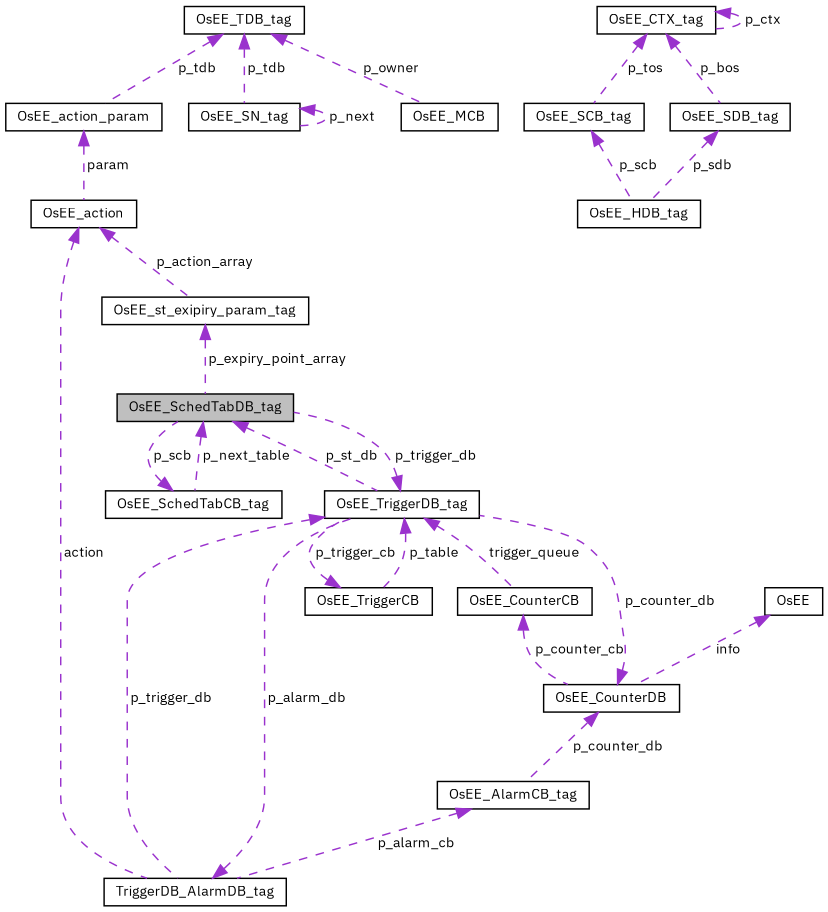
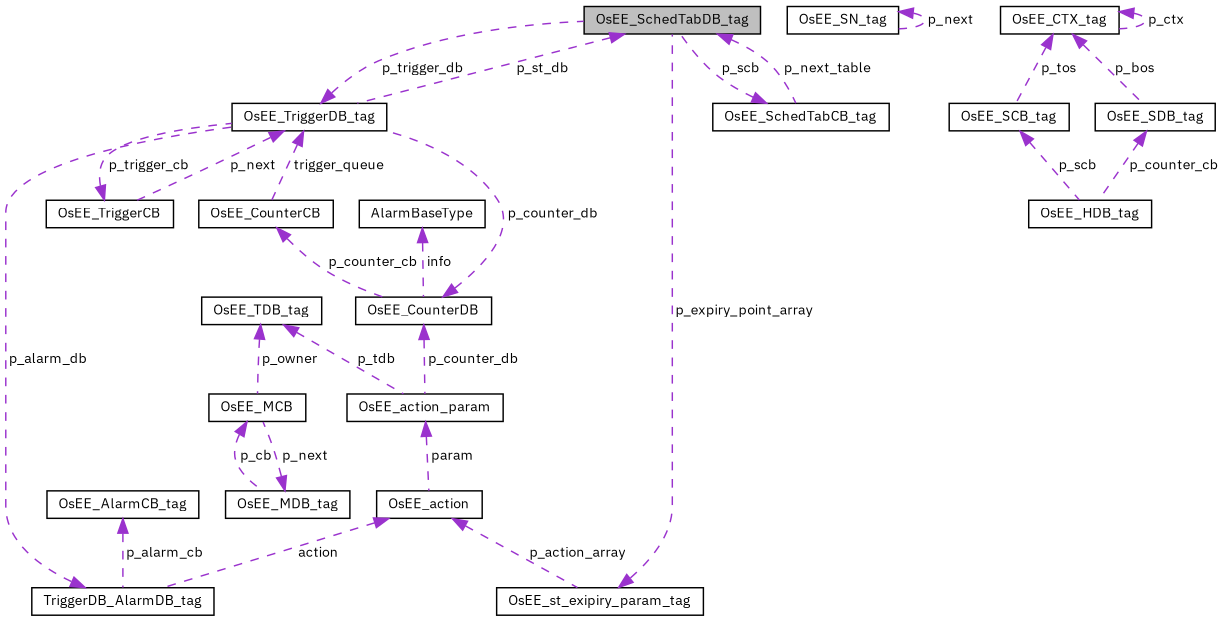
edge "OsEE_SN_tag" -> "OsEE_TDB_tag": removed, label "p_tdb"
edge "OsEE_HDB_tag" -> "OsEE_SDB_tag": label " p_sdb" -> " p_counter_cb"
node "OsEE_MDB_tag": added
edge "OsEE_TriggerCB" -> "OsEE_TriggerDB_tag": label " p_table" -> " p_next"
node "OsEE": label "OsEE" -> "AlarmBaseType"
edge "TriggerDB_AlarmDB_tag" -> "OsEE_TriggerDB_tag": removed, label "p_trigger_db"
edge "OsEE_AlarmCB_tag" -> "OsEE_CounterDB": now "OsEE_action_param" -> "OsEE_CounterDB"
